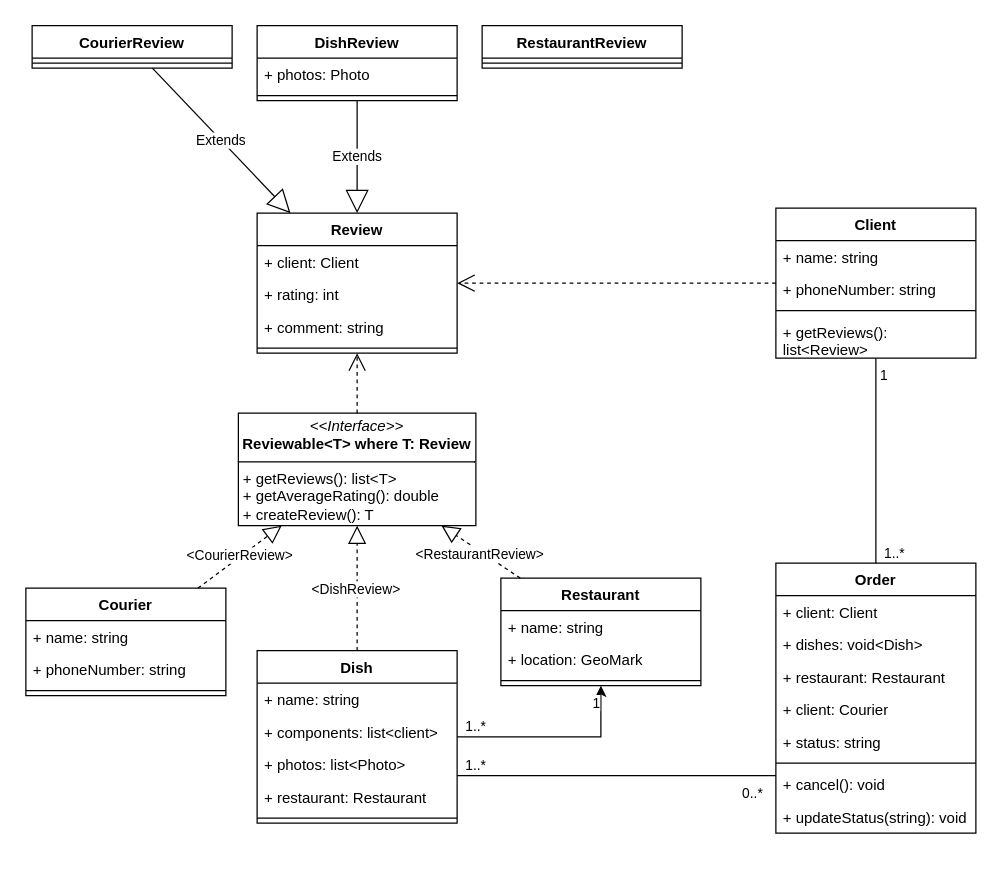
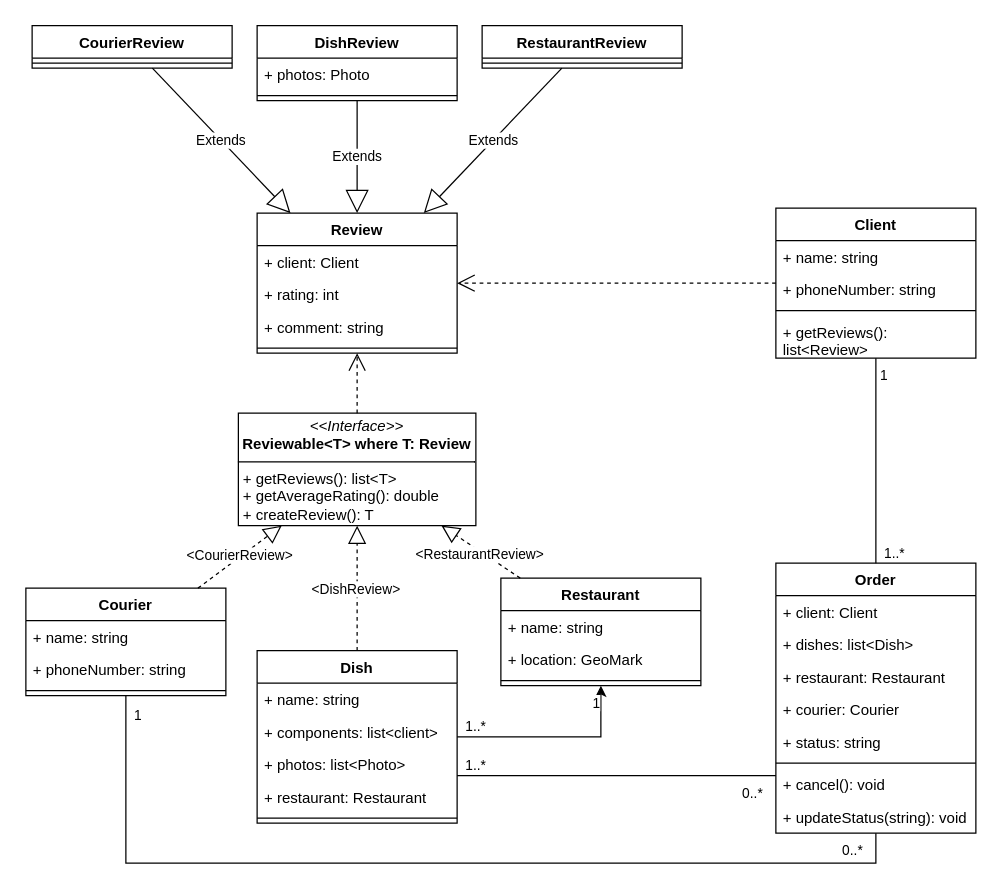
edge "RestaurantReview" -> "Review": added, label "Extends"
node "+ dishes: void<Dish>": label "+ dishes: void<Dish>" -> "+ dishes: list<Dish>"
node "+ client: Courier": label "+ client: Courier" -> "+ courier: Courier"
edge "Courier" -- "Order": added, labels "1", "0..*"
